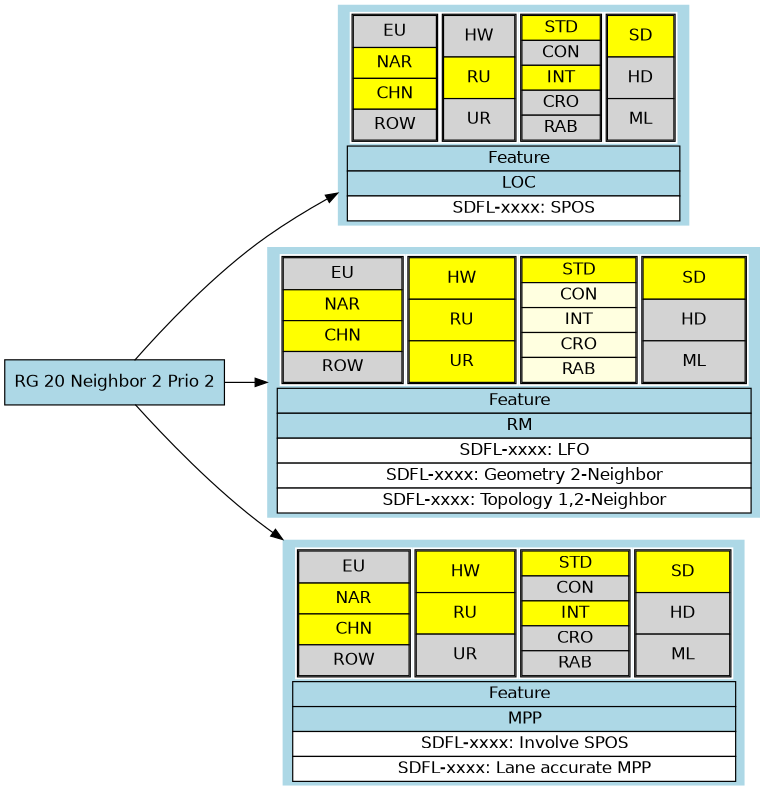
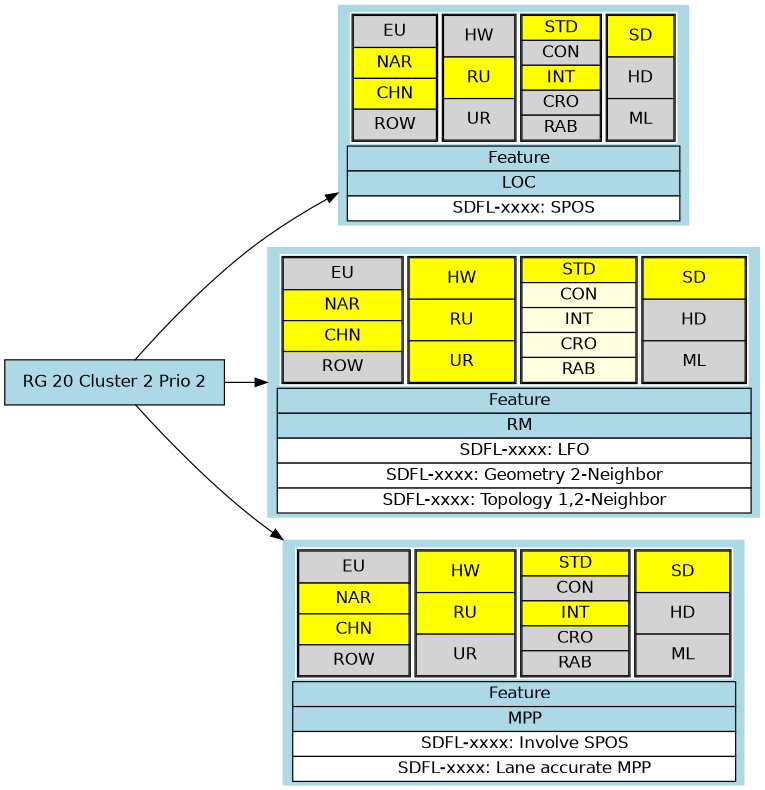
node "RG 20 Neighbor 2 Prio 2": label "RG 20 Neighbor 2 Prio 2" -> "RG 20 Cluster 2 Prio 2"
